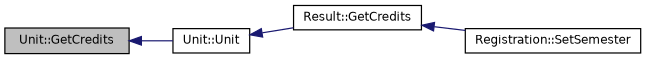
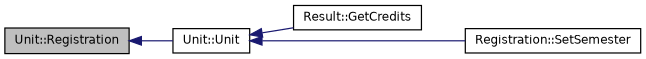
edge "Registration::SetSemester" -> "Result::GetCredits": now "Registration::SetSemester" -> "Unit::Unit"
node "Unit::GetCredits": label "Unit::GetCredits" -> "Unit::Registration"
